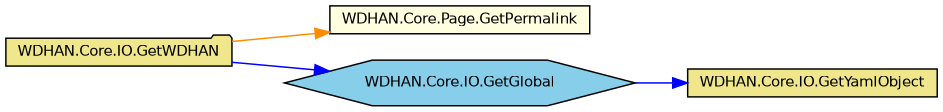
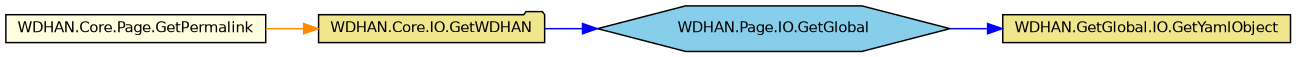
edge "WDHAN.Core.IO.GetWDHAN" -> "WDHAN.Core.Page.GetPermalink": reversed
node "WDHAN.Core.IO.GetGlobal": label "WDHAN.Core.IO.GetGlobal" -> "WDHAN.Page.IO.GetGlobal"
node "WDHAN.Core.IO.GetYamlObject": label "WDHAN.Core.IO.GetYamlObject" -> "WDHAN.GetGlobal.IO.GetYamlObject"
